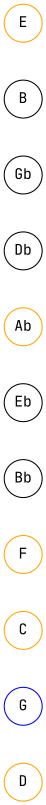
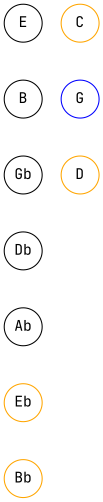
node "E": color orange -> black
node "Ab": color orange -> black
node "Eb": color black -> orange
node "Bb": color black -> orange
node "F": removed
